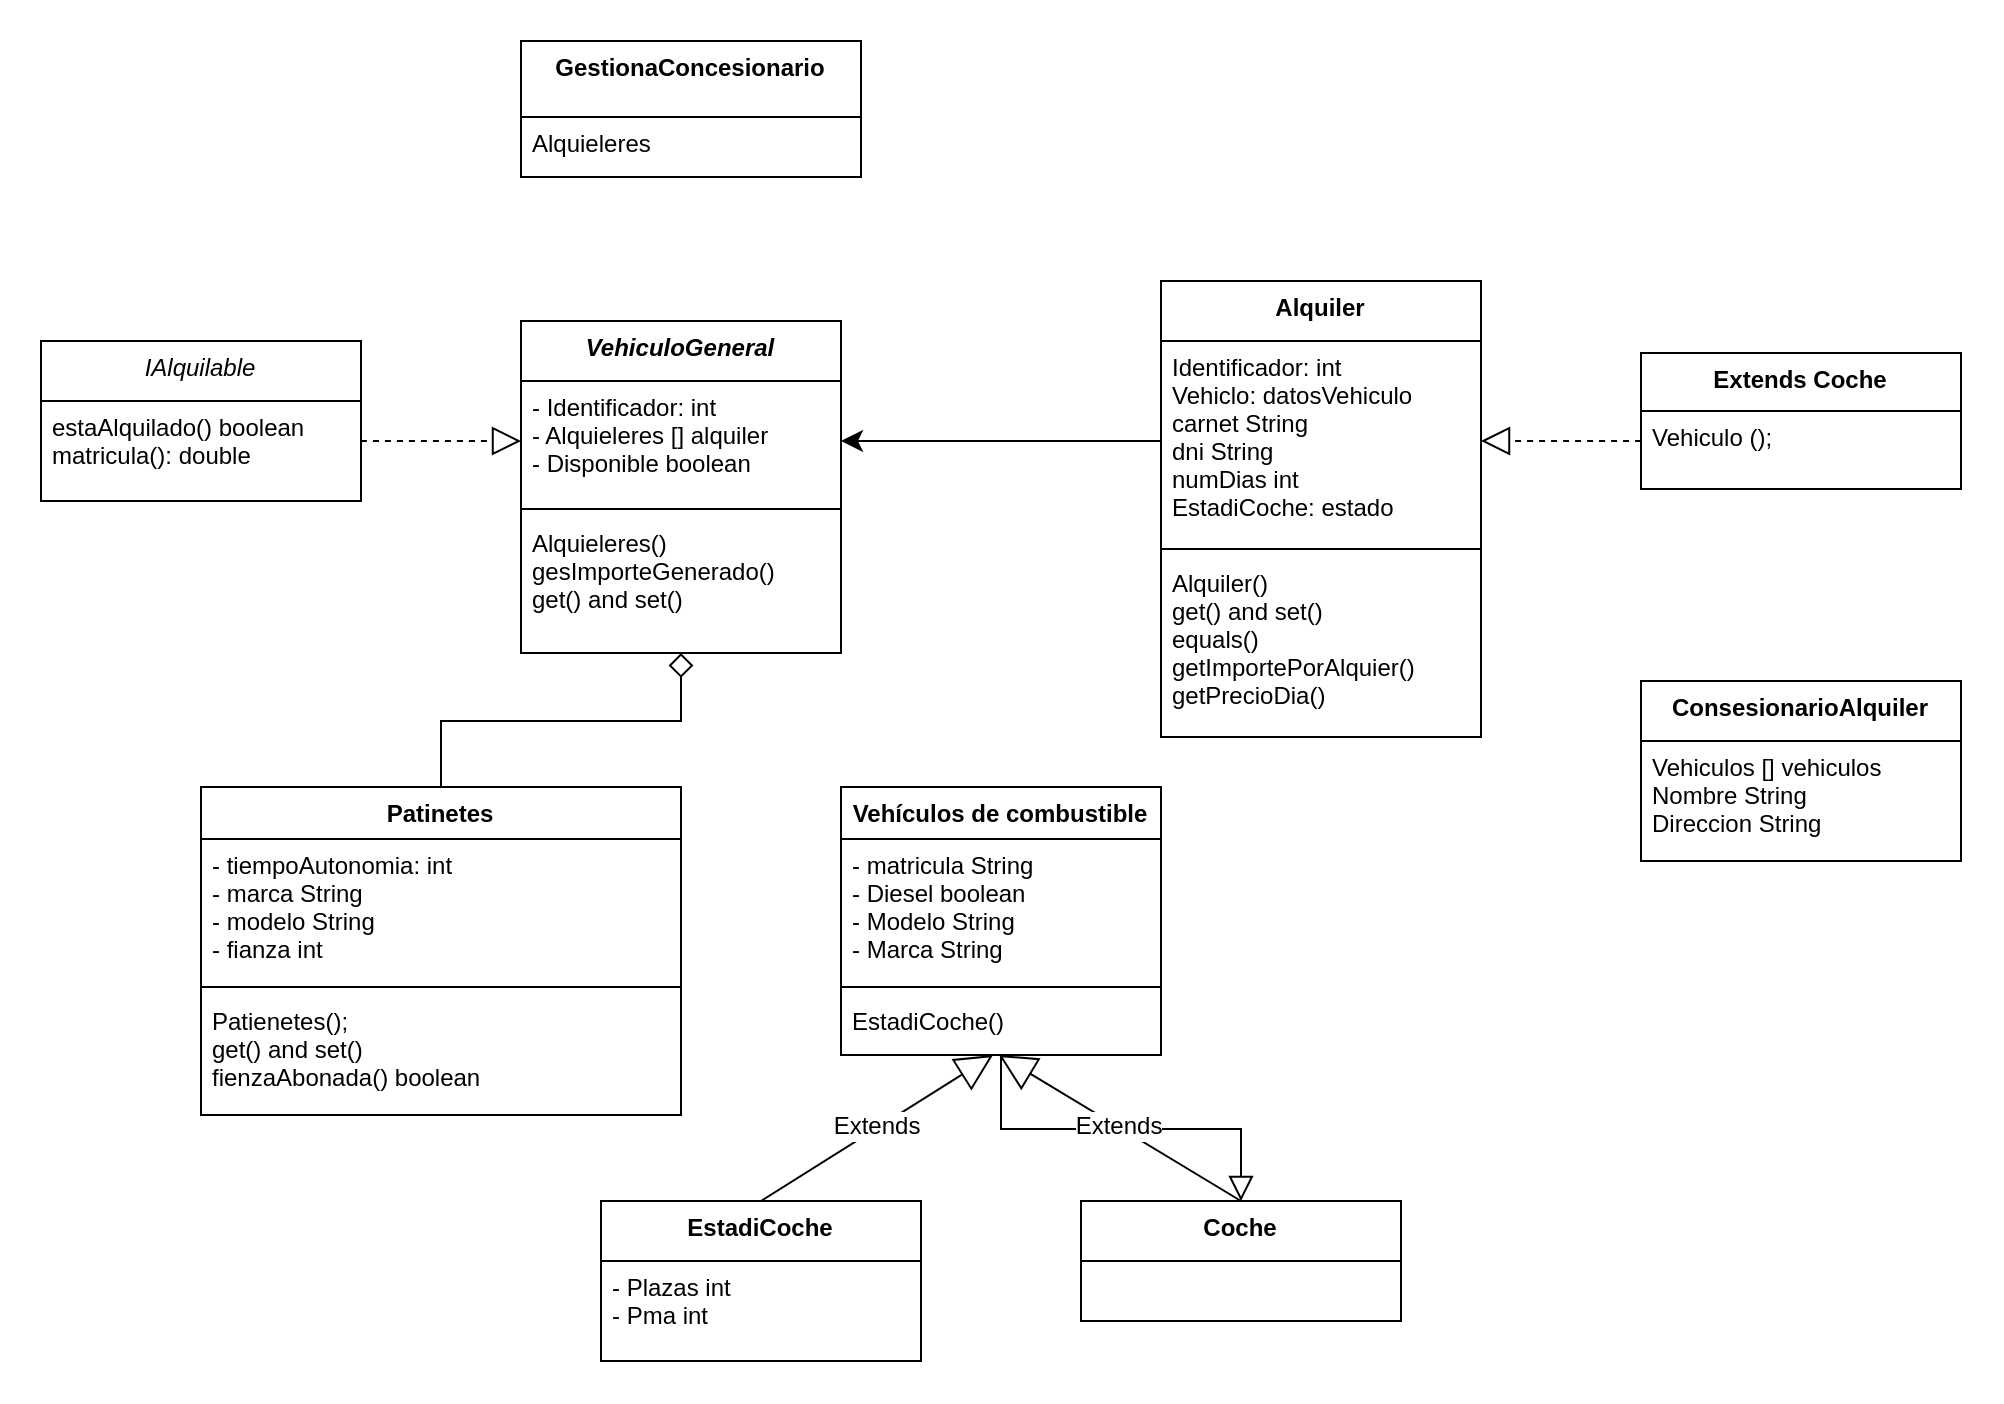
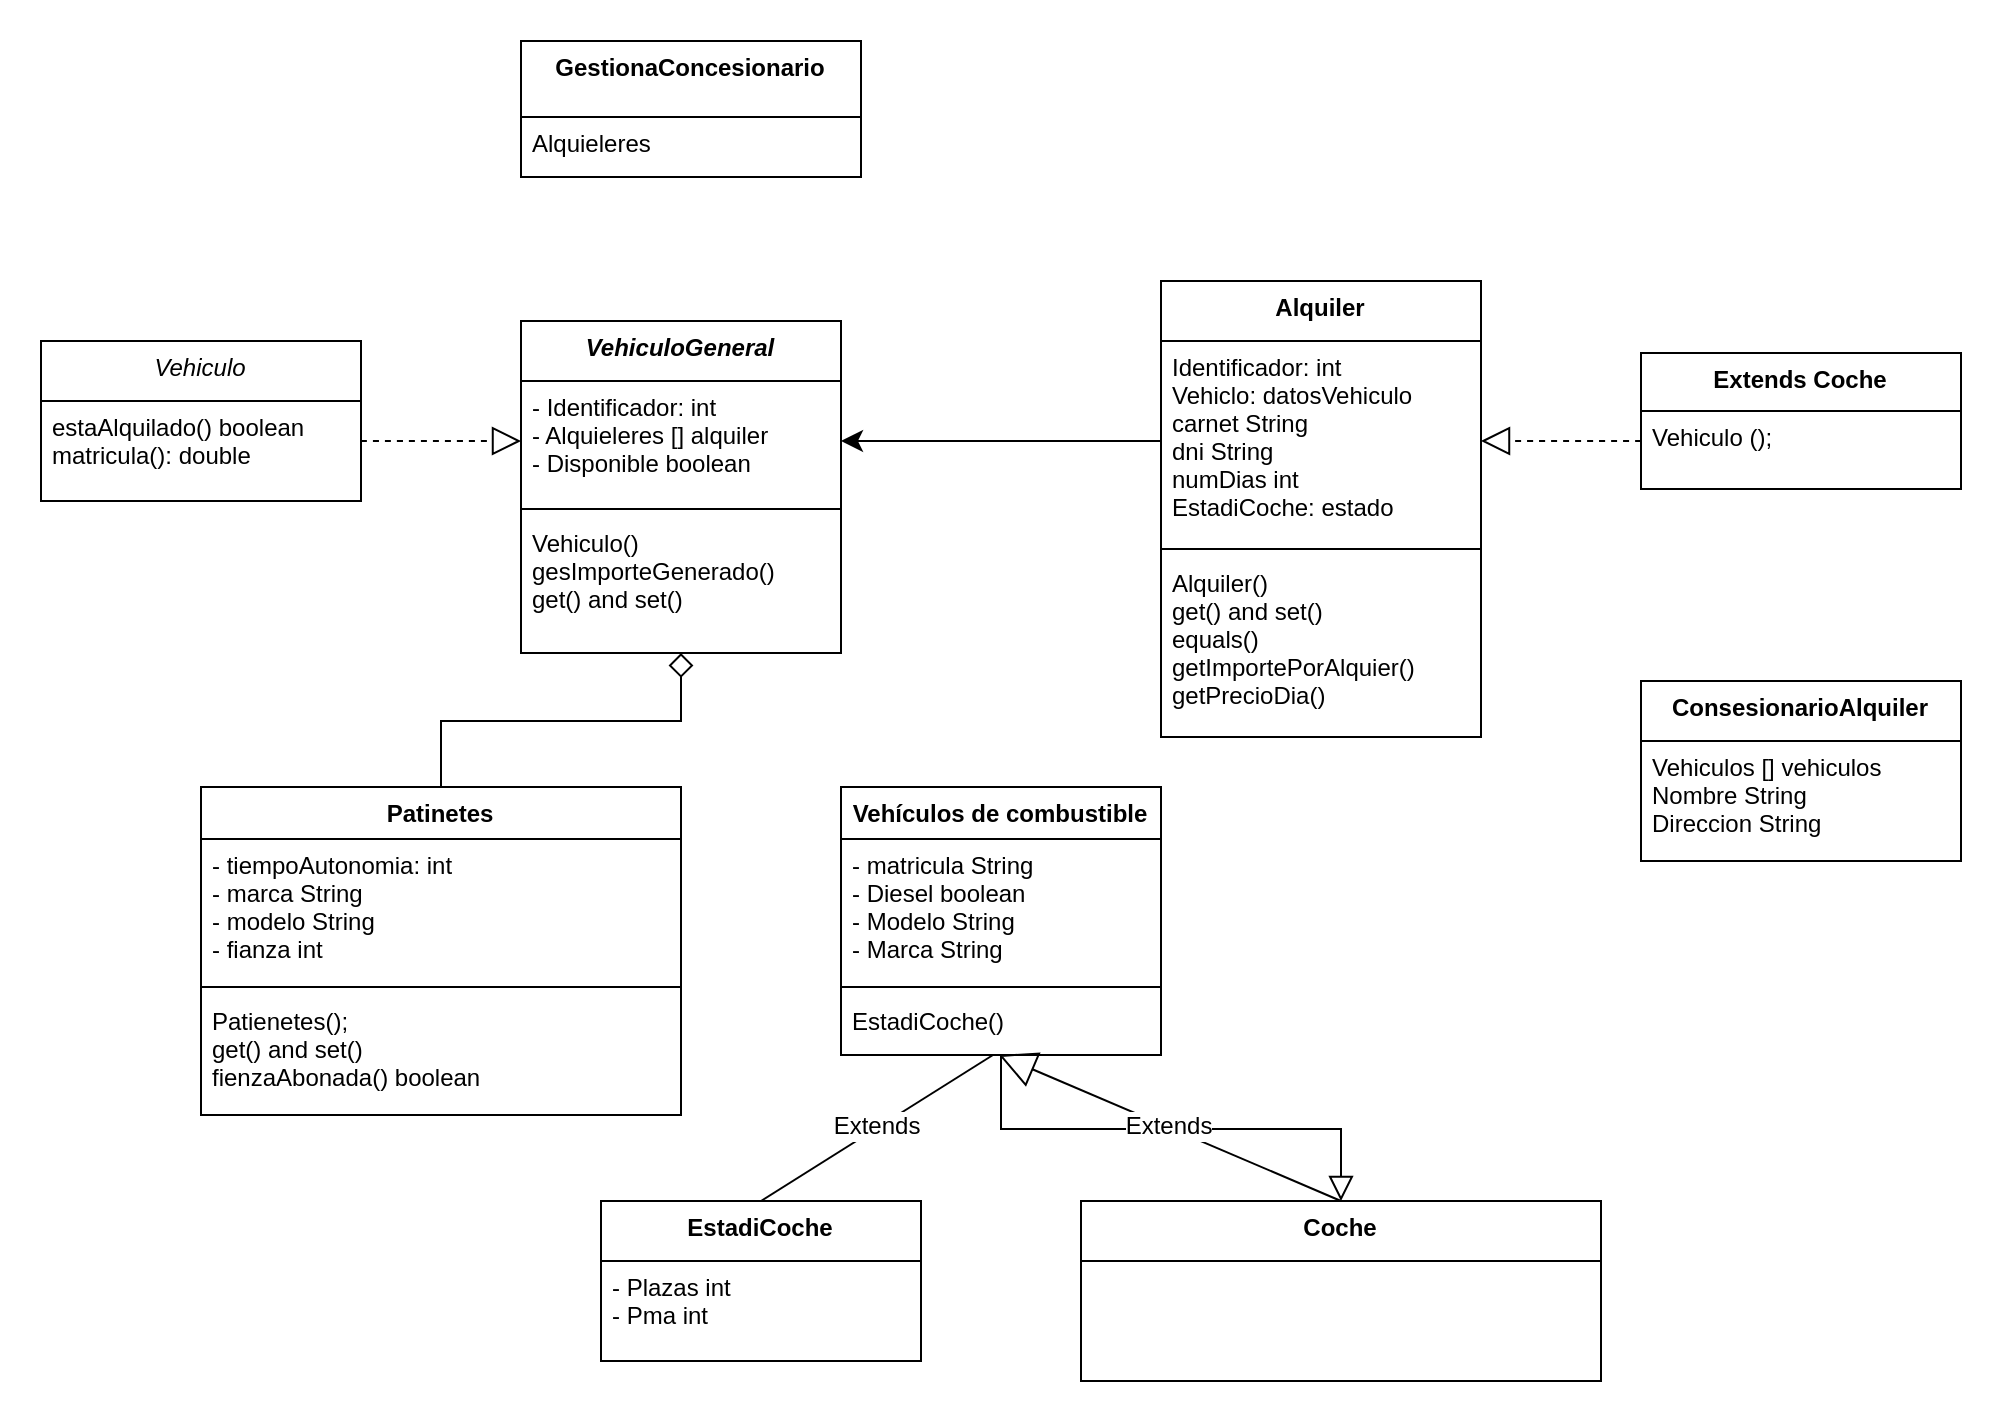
node "IAlquilable": label "IAlquilable" -> "Vehiculo"
node "Alquieleres() gesImporteGenerado() get() and set()": label "Alquieleres() gesImporteGenerado() get() and set()" -> "Vehiculo() gesImporteGenerado() get() and set()"
edge "EstadiCoche" -> "EstadiCoche()": arrowhead block -> none
node "Coche": size 320x120 -> 520x180
